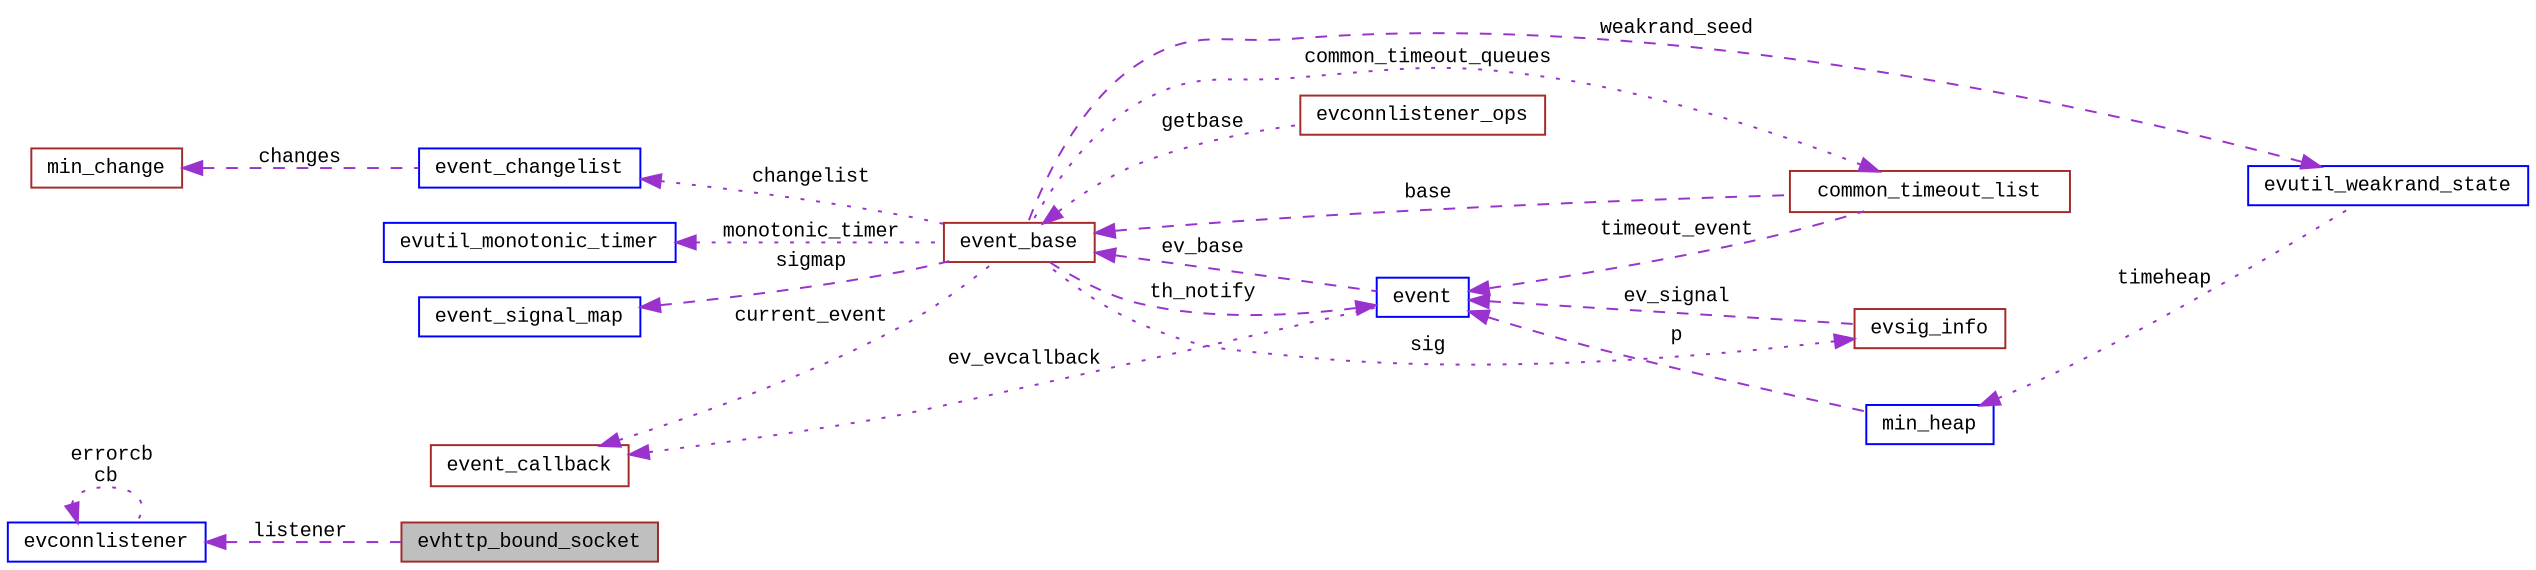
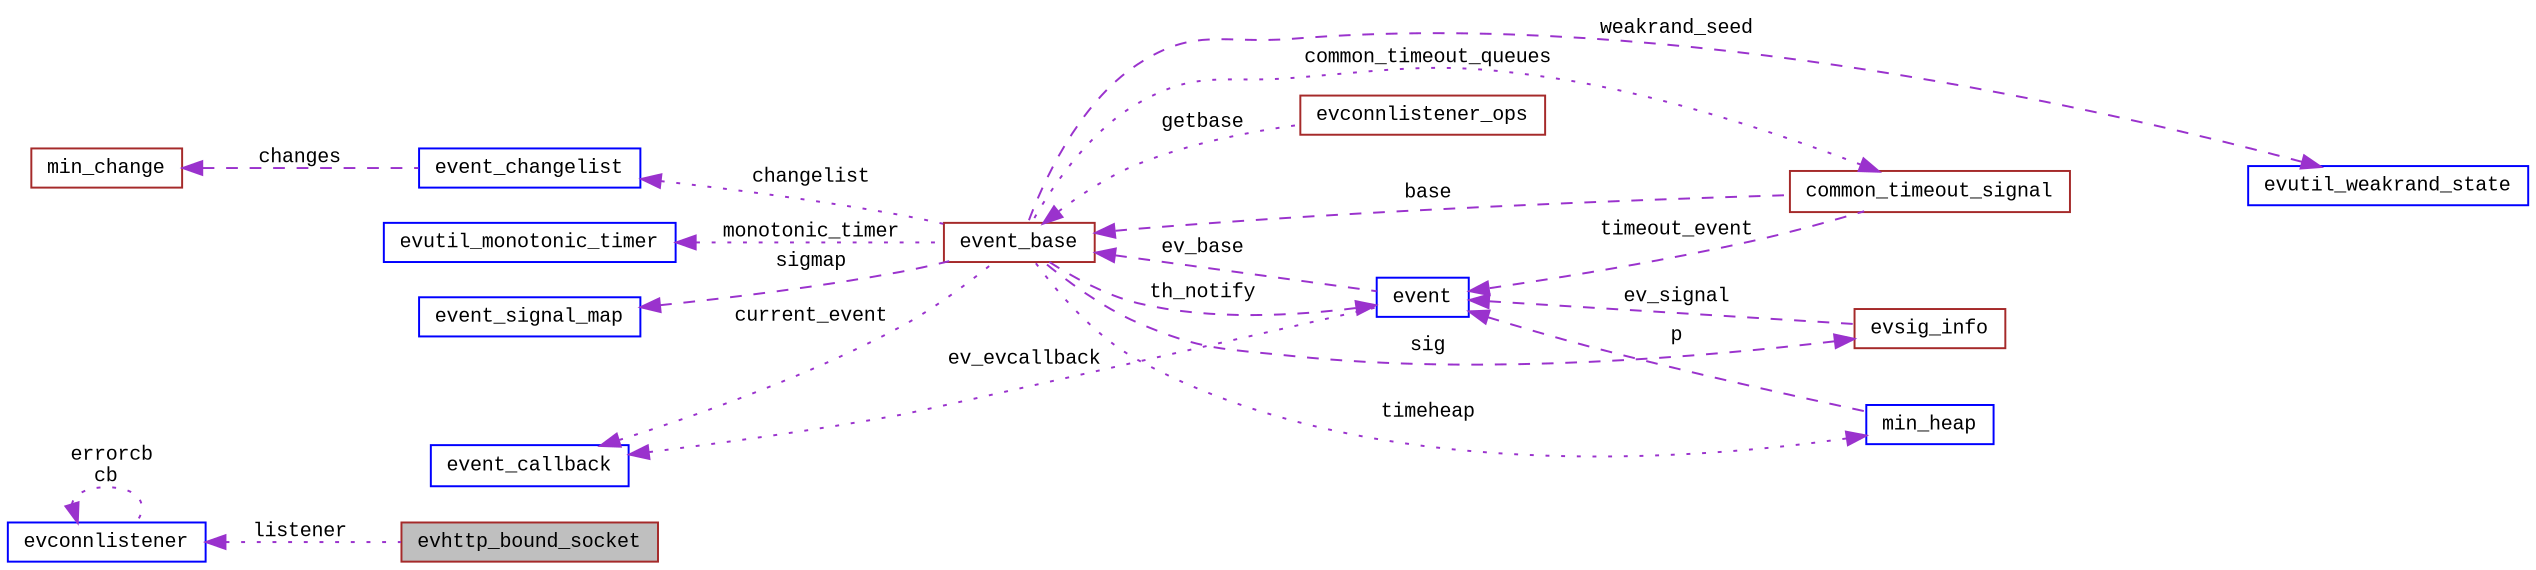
node "common_timeout_list": label "common_timeout_list" -> "common_timeout_signal"
edge "evutil_weakrand_state" -> "min_heap": now "event_base" -> "min_heap"
edge "event_base" -> "evsig_info": style dotted -> dashed
node "event_callback": color brown -> blue
edge "evhttp_bound_socket" -> "evconnlistener": style dashed -> dotted
